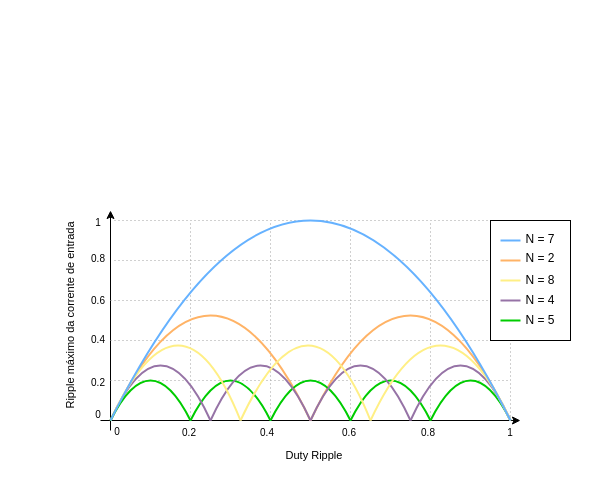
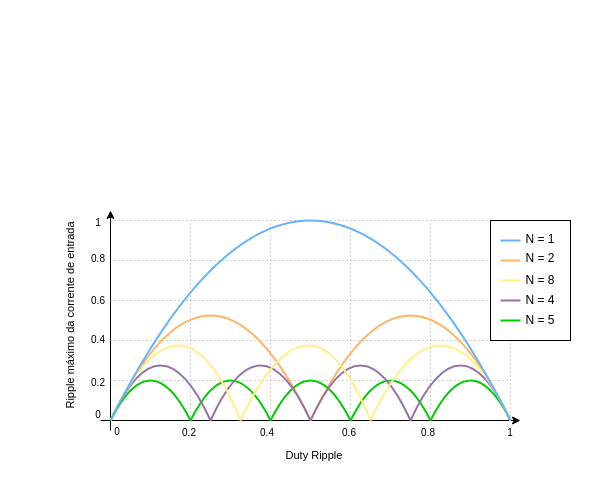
node "N = 7": label "N = 7" -> "N = 1"
